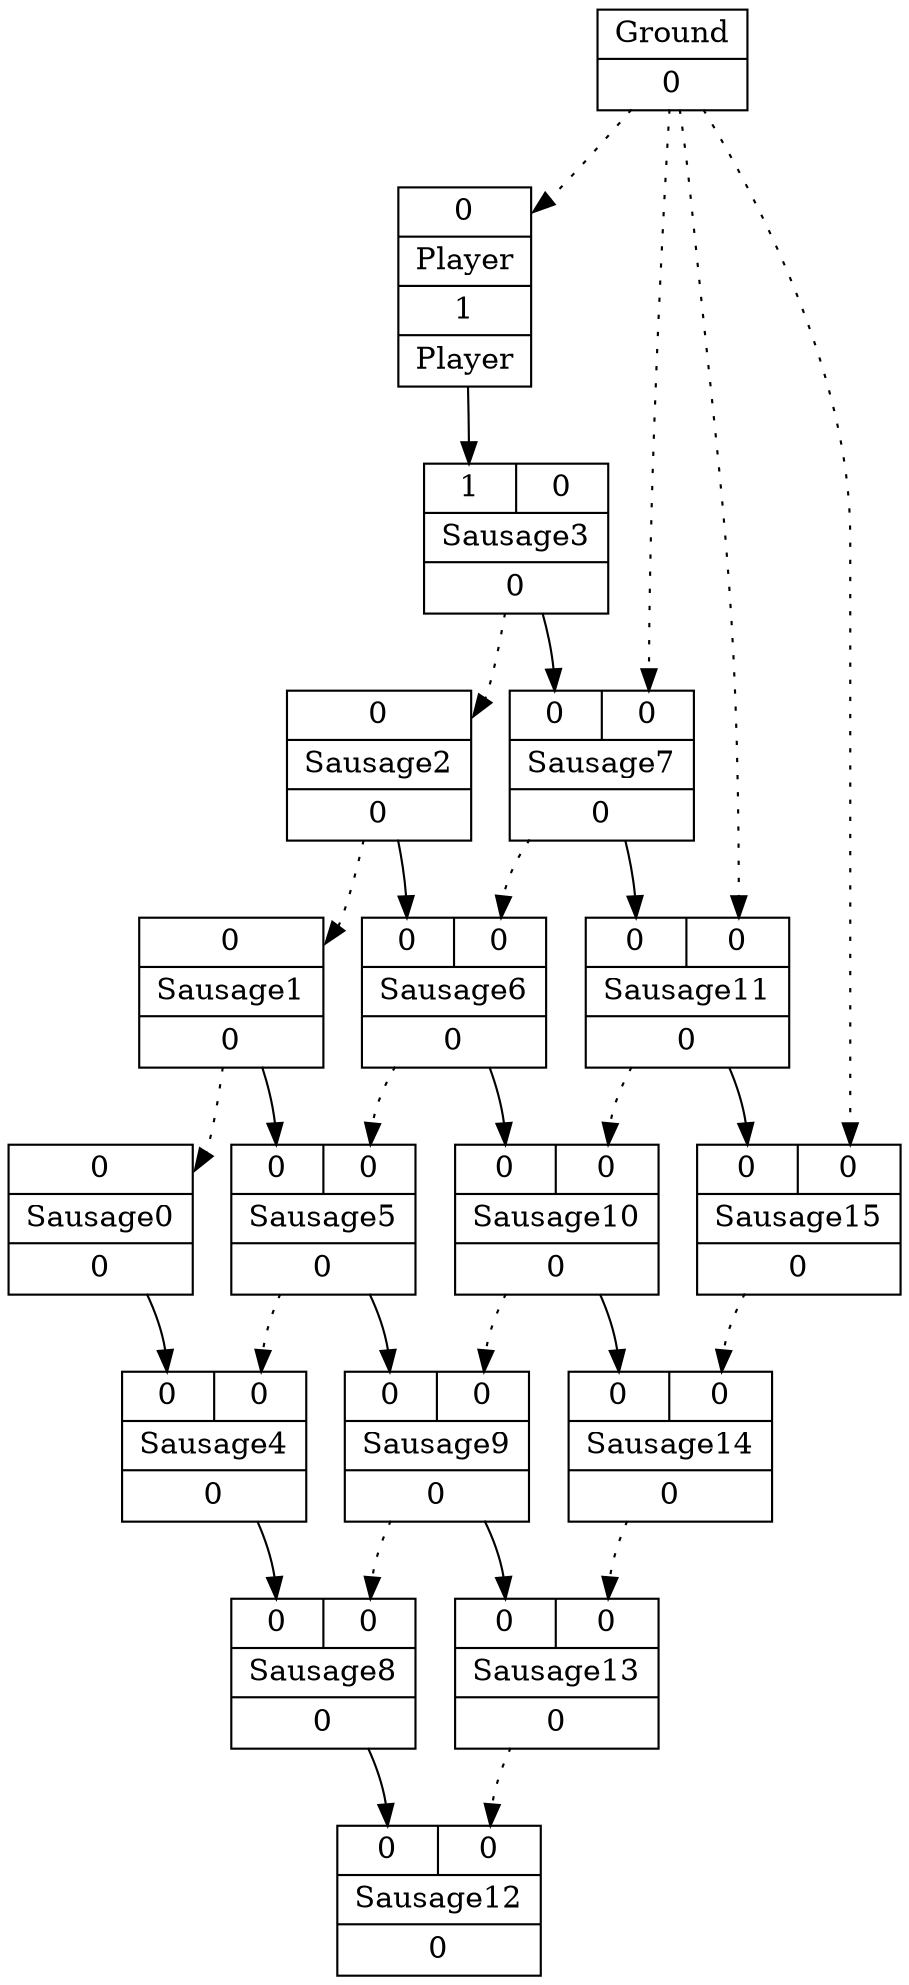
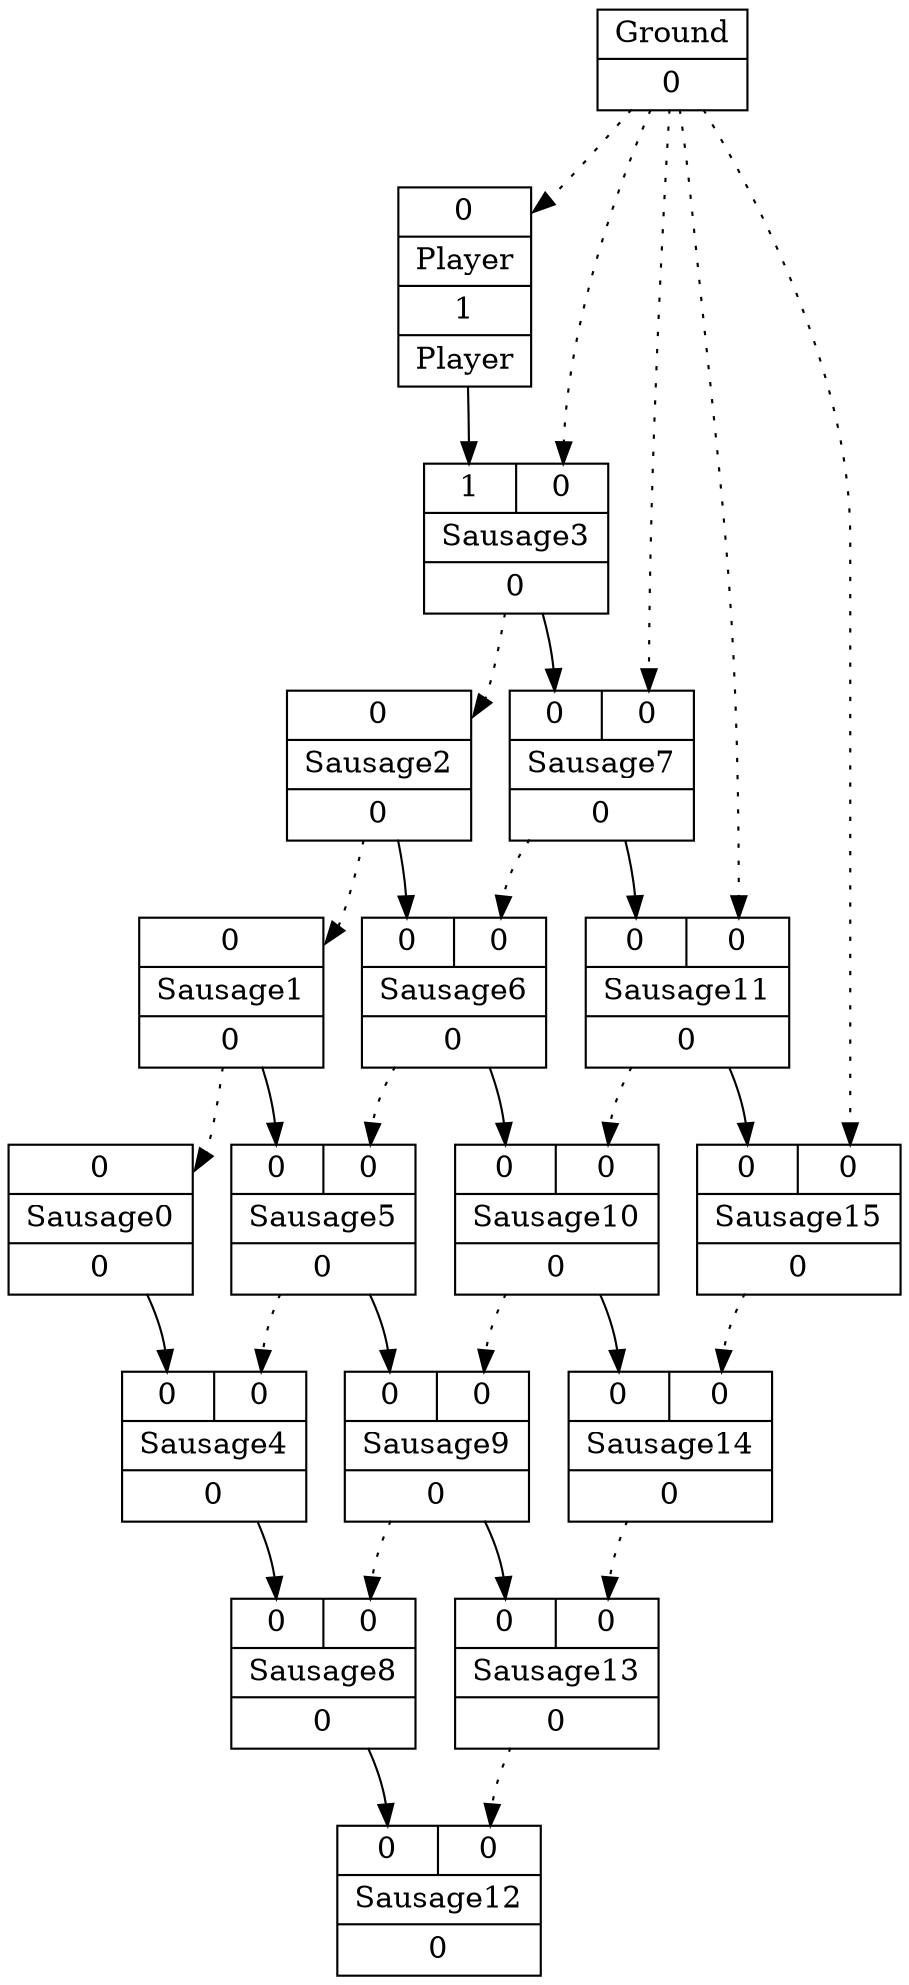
edge "Ground" -> "1": added
